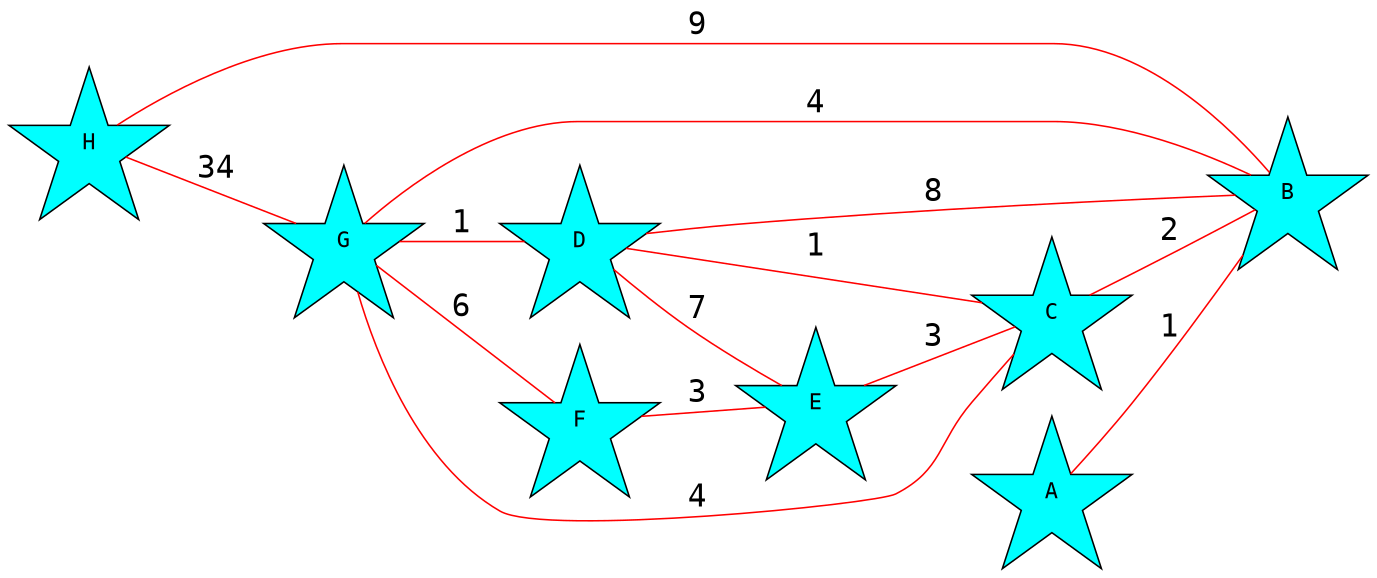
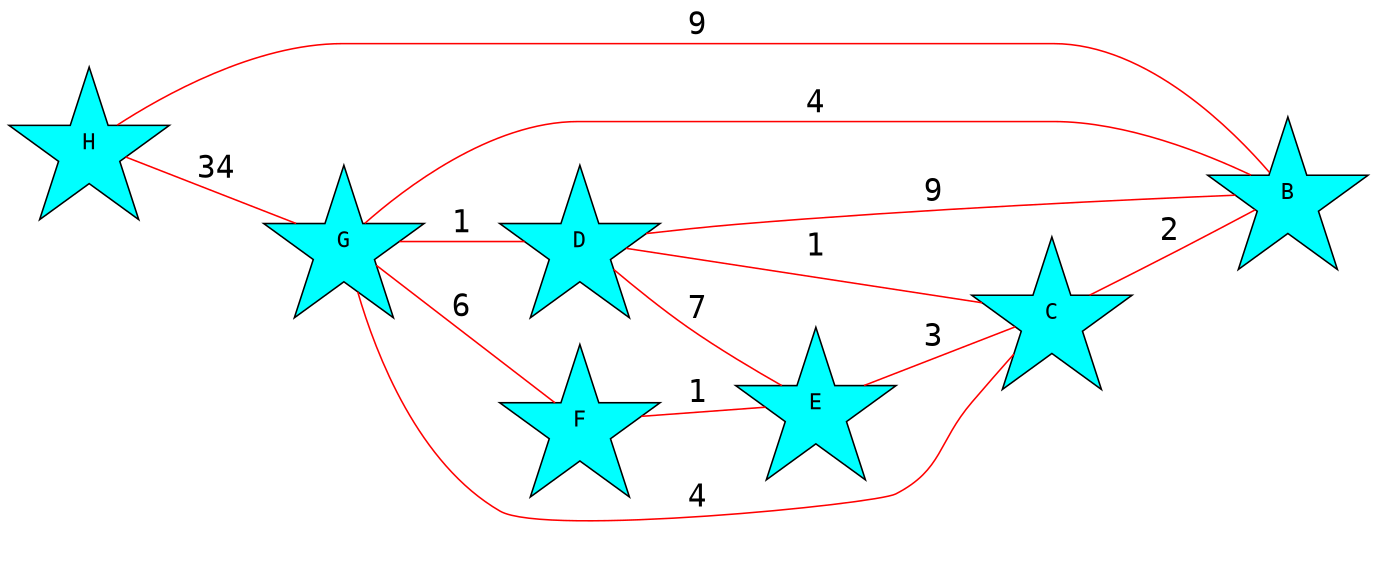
edge "B" -- "D": label "8" -> "9"
edge "E" -- "F": label "3" -> "1"
node "A": removed
